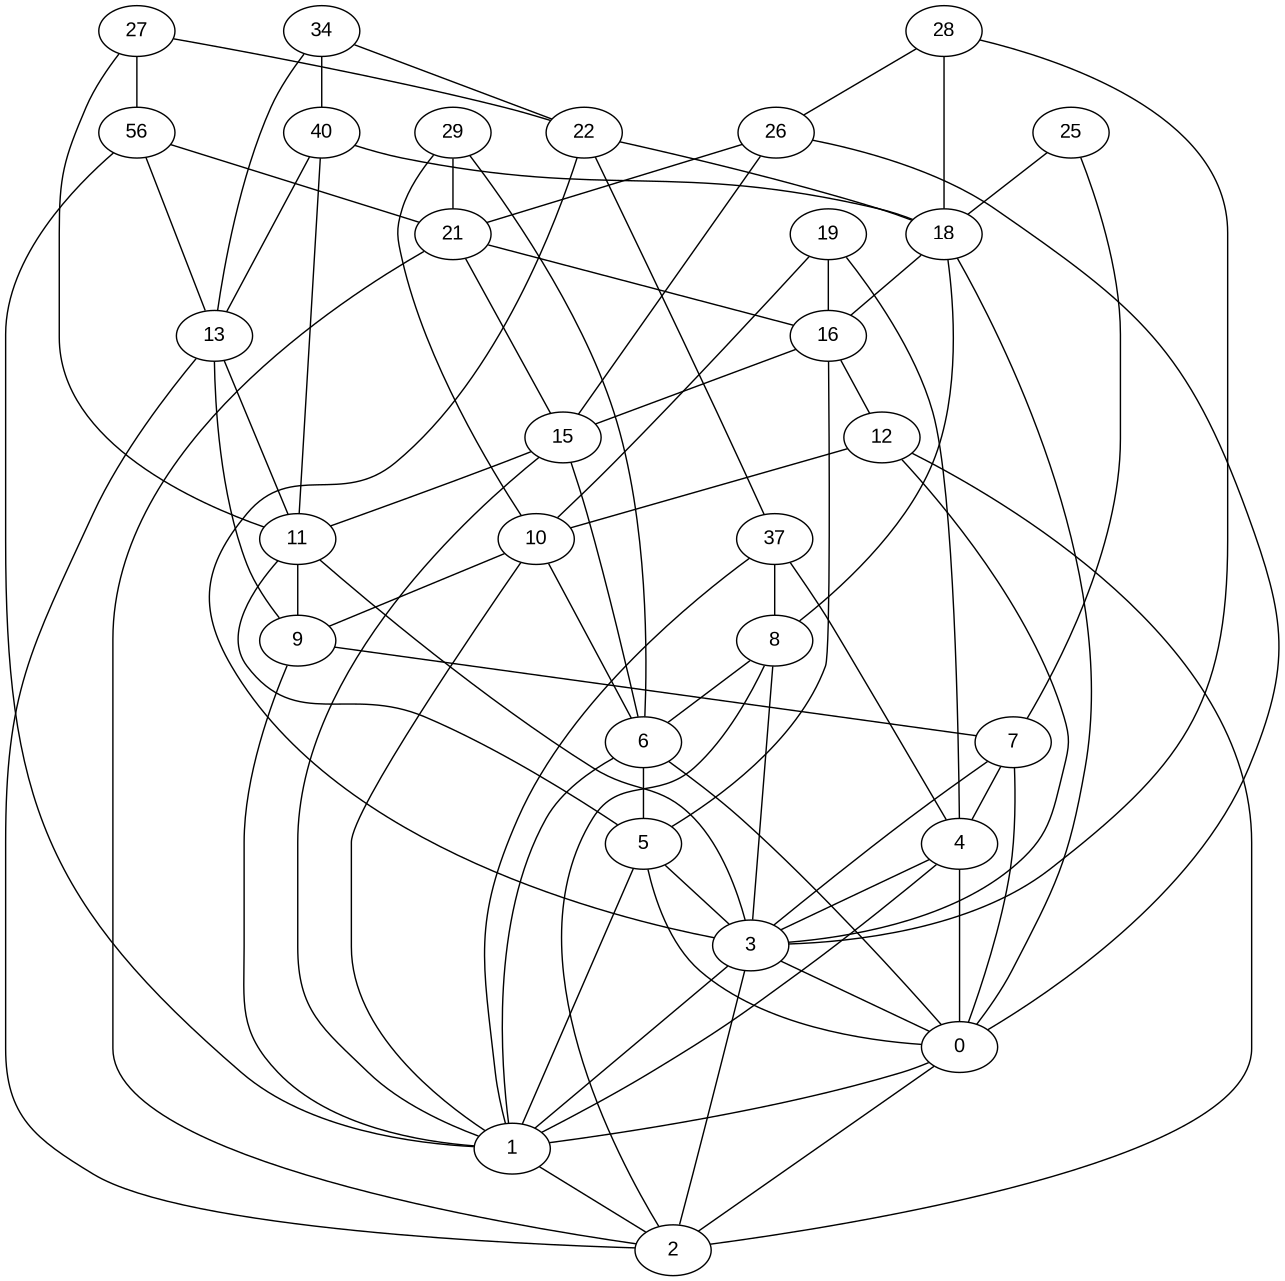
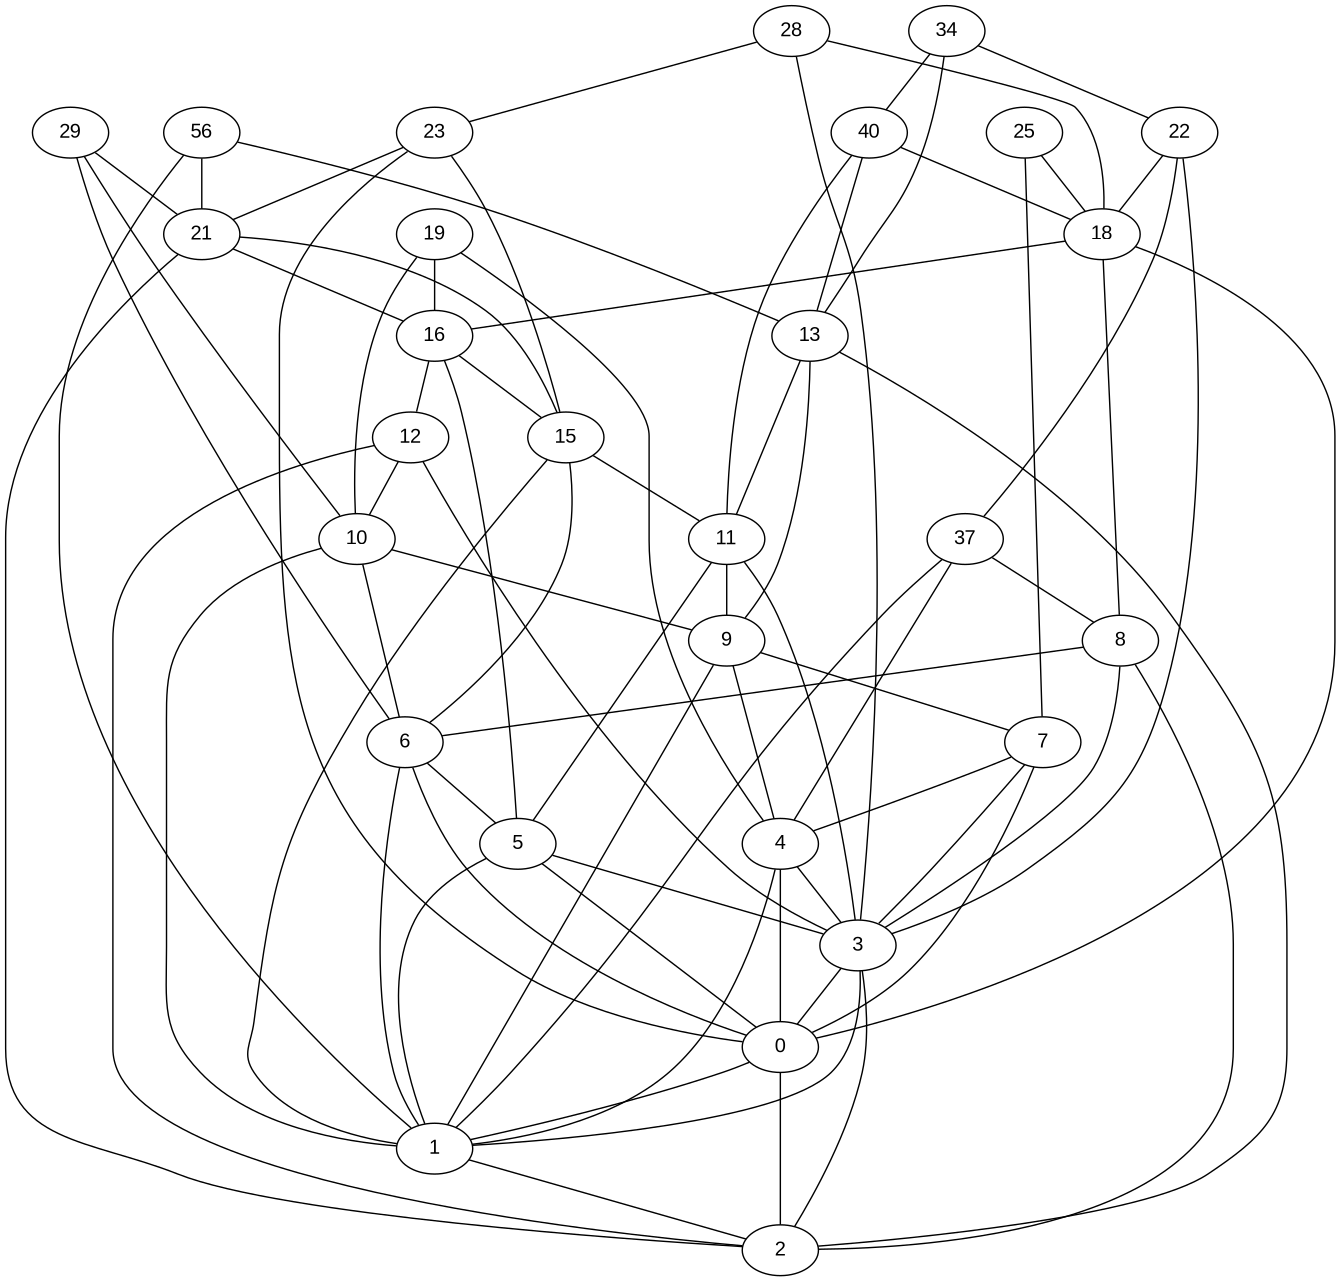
node "27": removed
node "26": label "26" -> "23"
edge "9" -- "4": added
